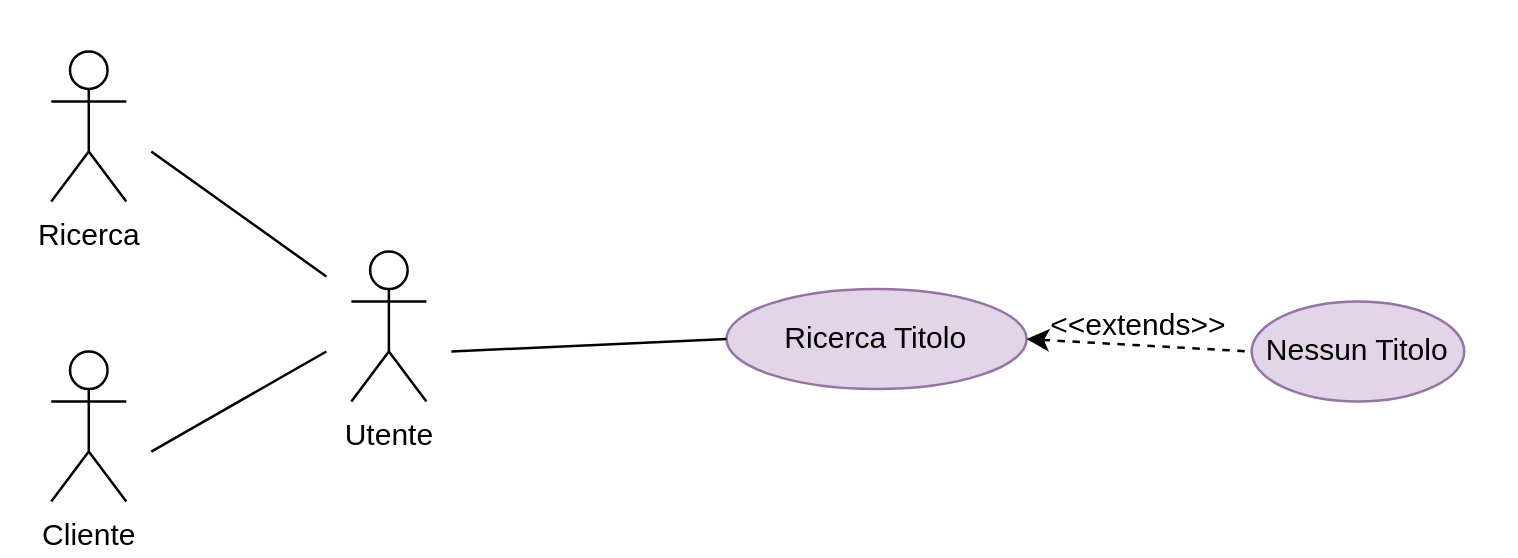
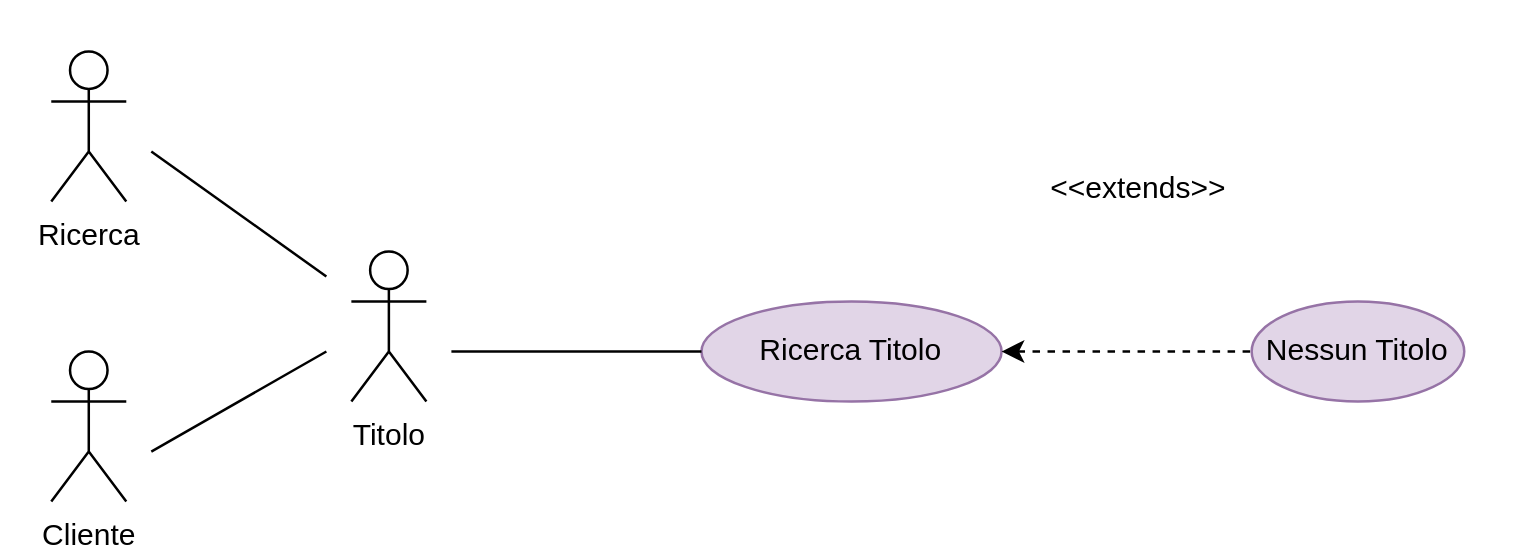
node "<<extends>>": moved (1139, 326) -> (1139, 189)
node "Ricerca Titolo": moved (876, 339) -> (851, 351)
node "Utente": label "Utente" -> "Titolo"
